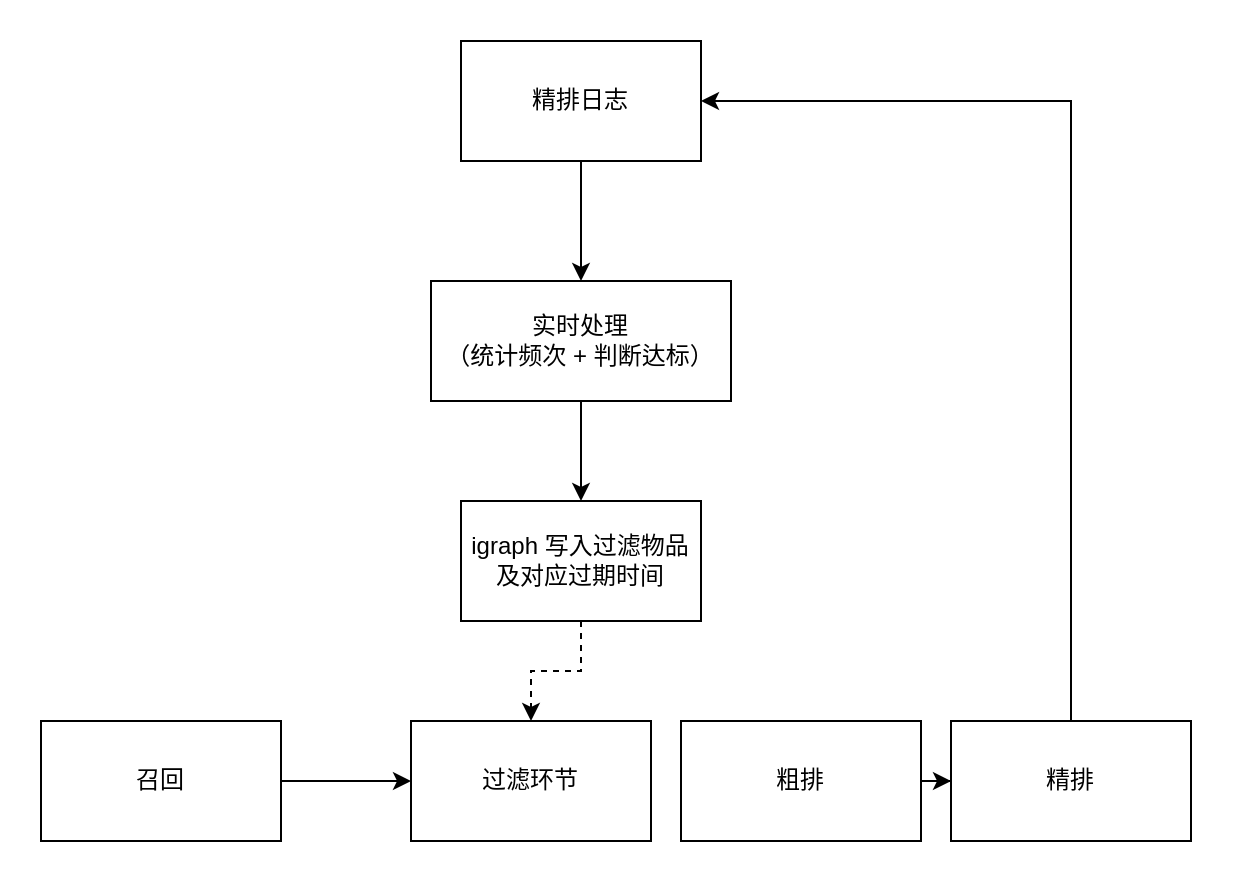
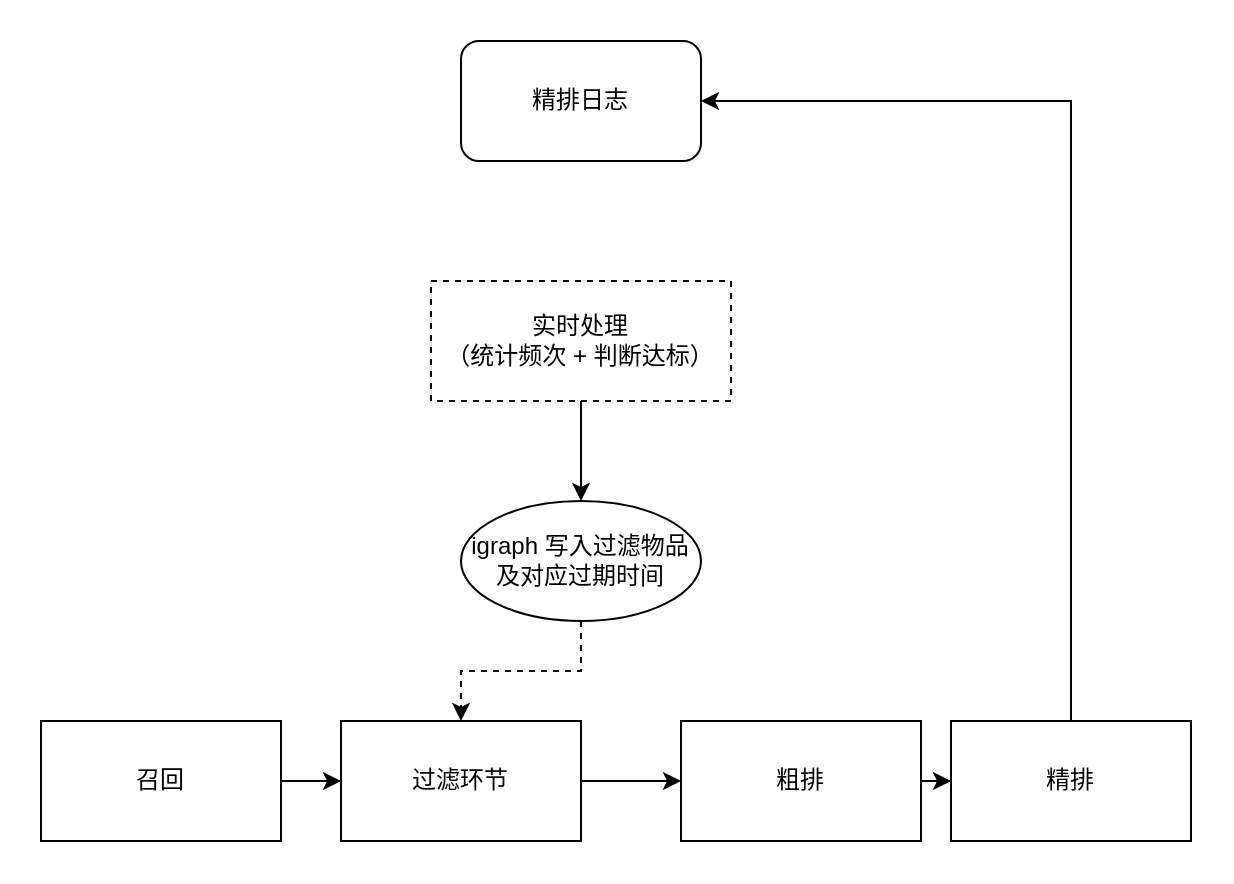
node "精排日志": shape rectangle -> rounded rectangle
edge "精排日志" -> "实时处理 （统计频次 + 判断达标）": removed
node "实时处理 （统计频次 + 判断达标）": style solid -> dashed
node "igraph 写入过滤物品及对应过期时间": shape rectangle -> ellipse
edge "召回" -> "粗排": added
node "过滤环节": moved (531, 781) -> (461, 781)
